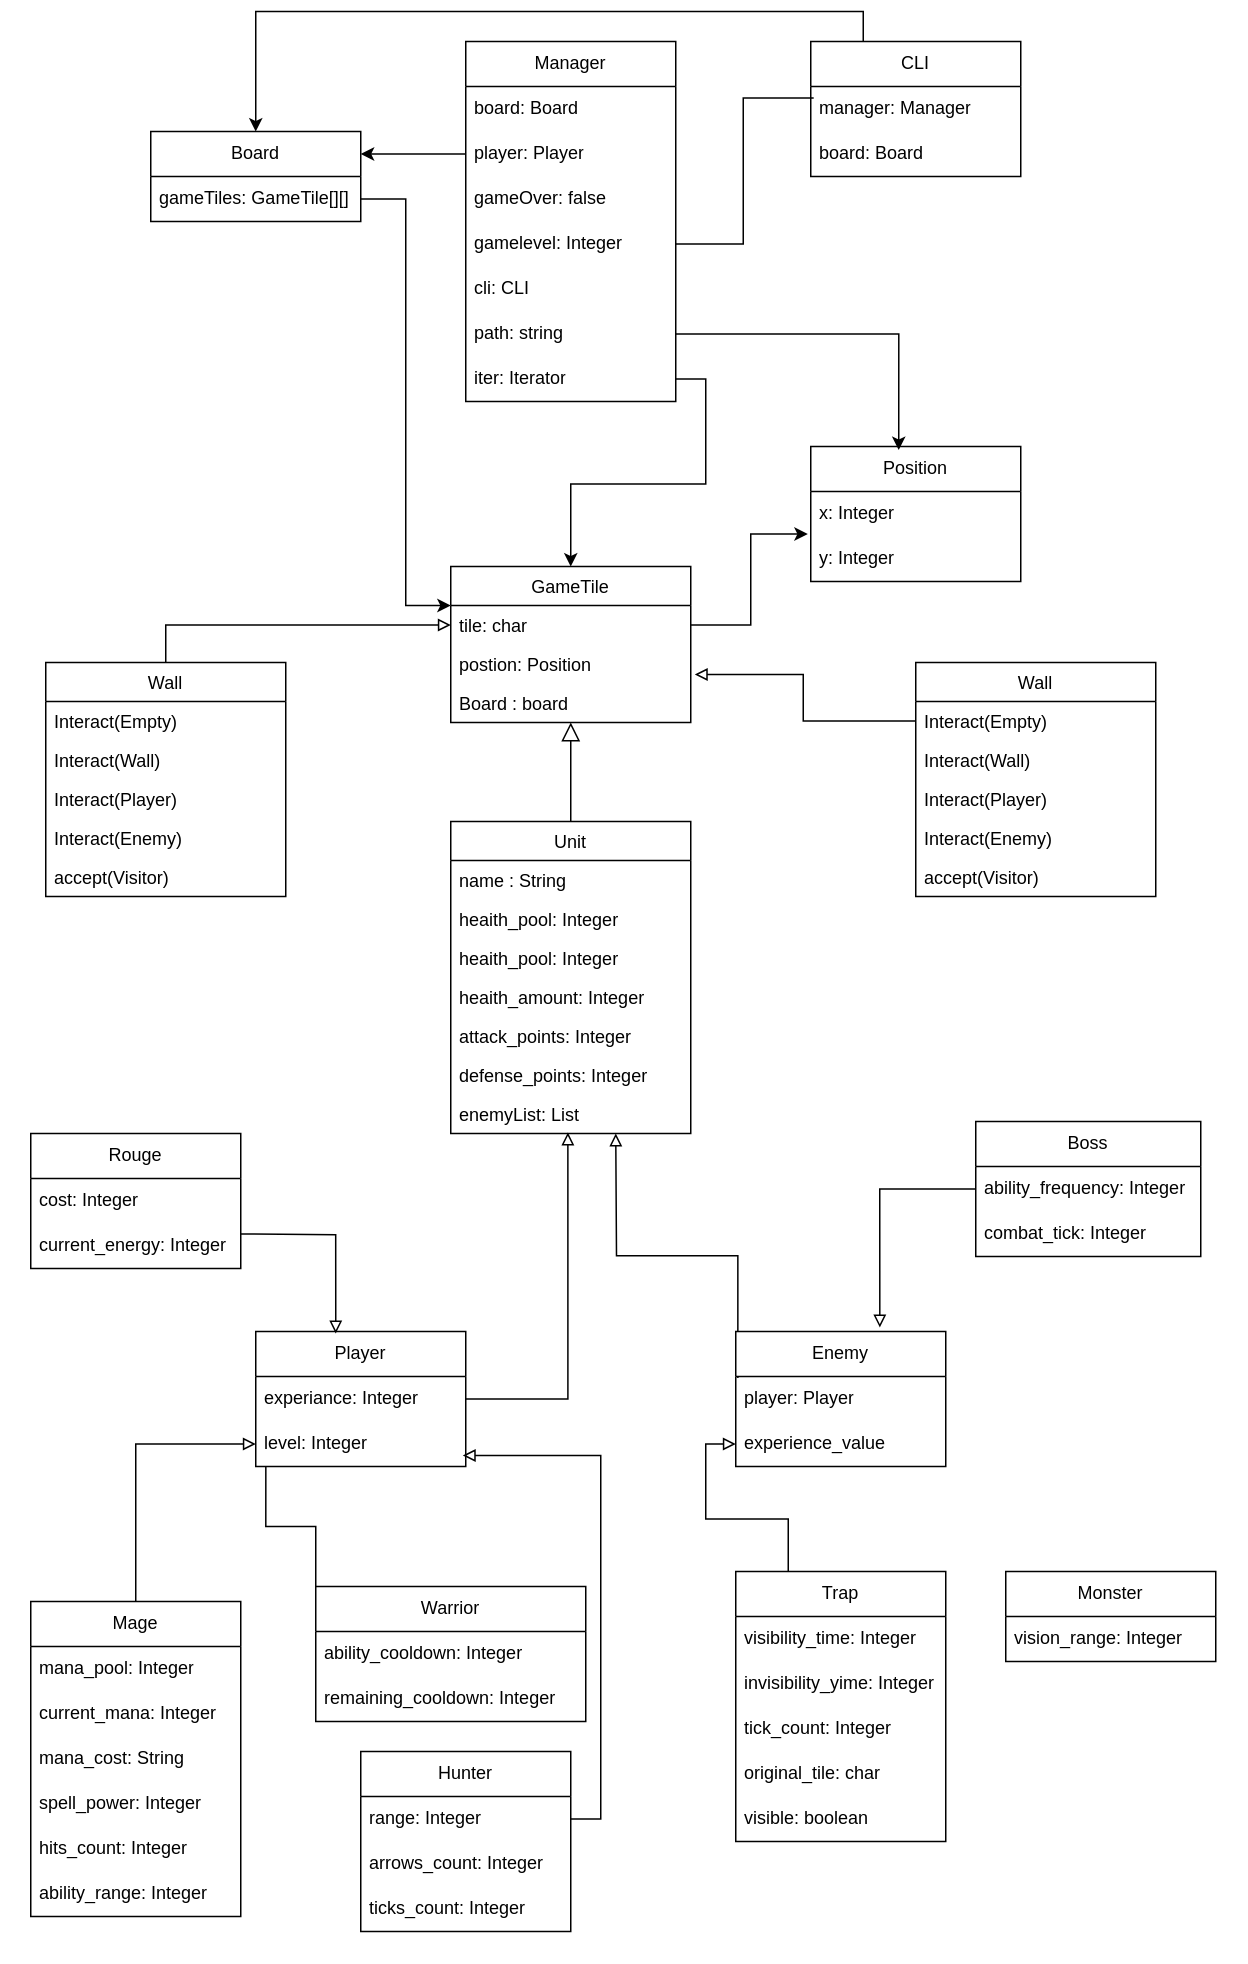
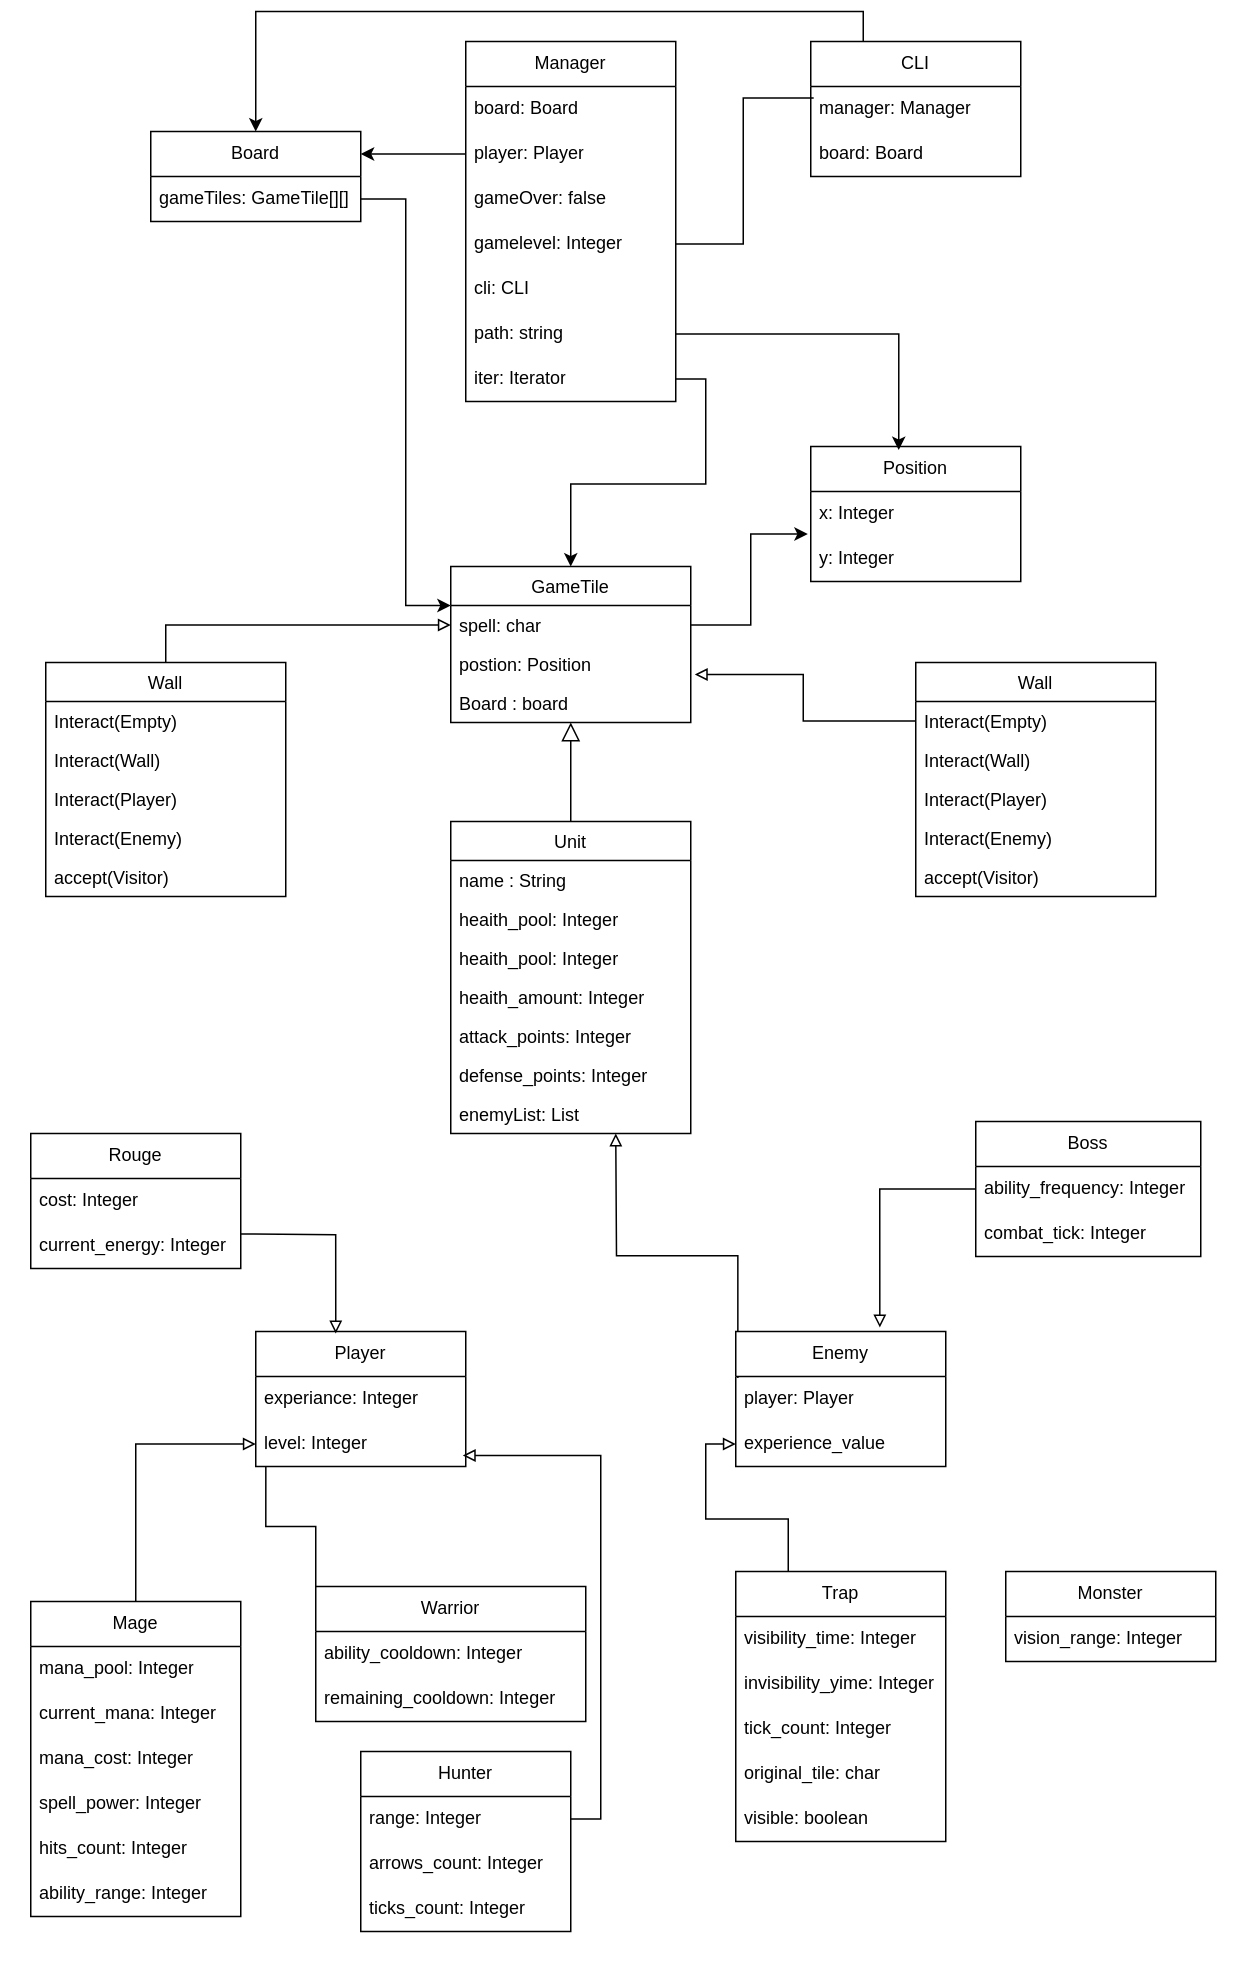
node "tile: char": label "tile: char" -> "spell: char"
edge "experiance: Integer" -> "enemyList: List": removed
node "mana_cost: String": label "mana_cost: String" -> "mana_cost: Integer"
